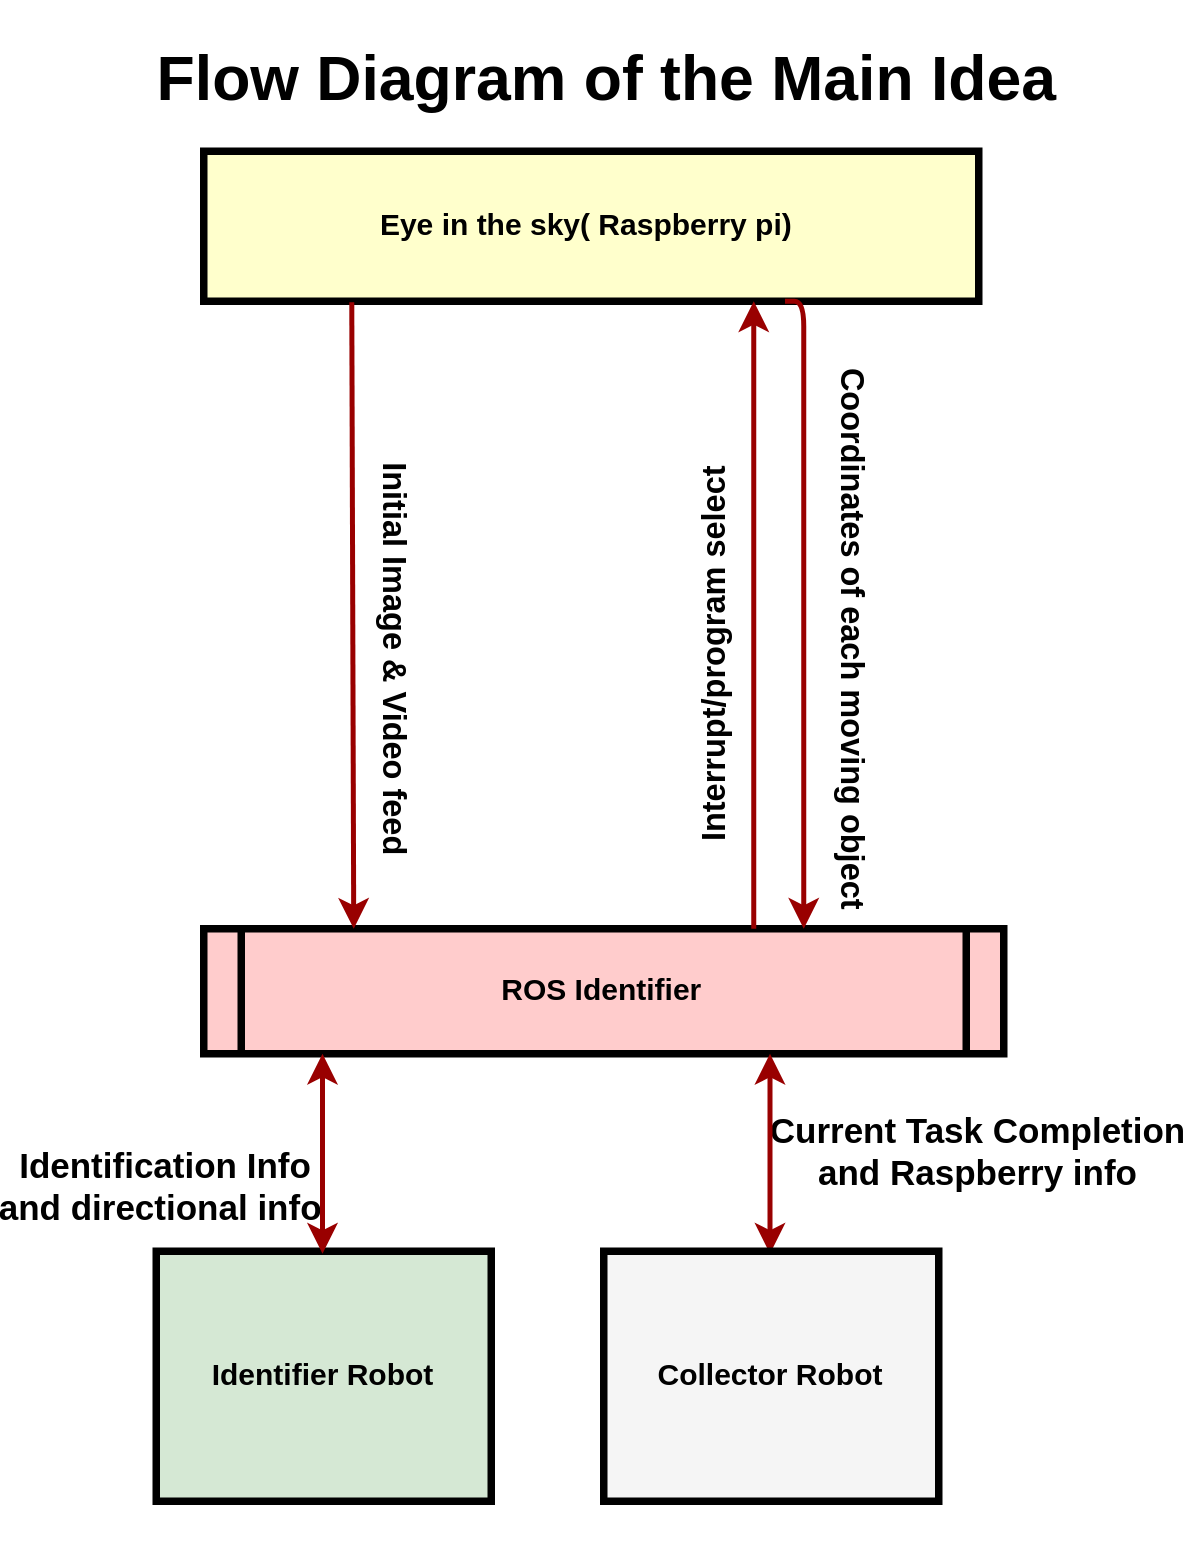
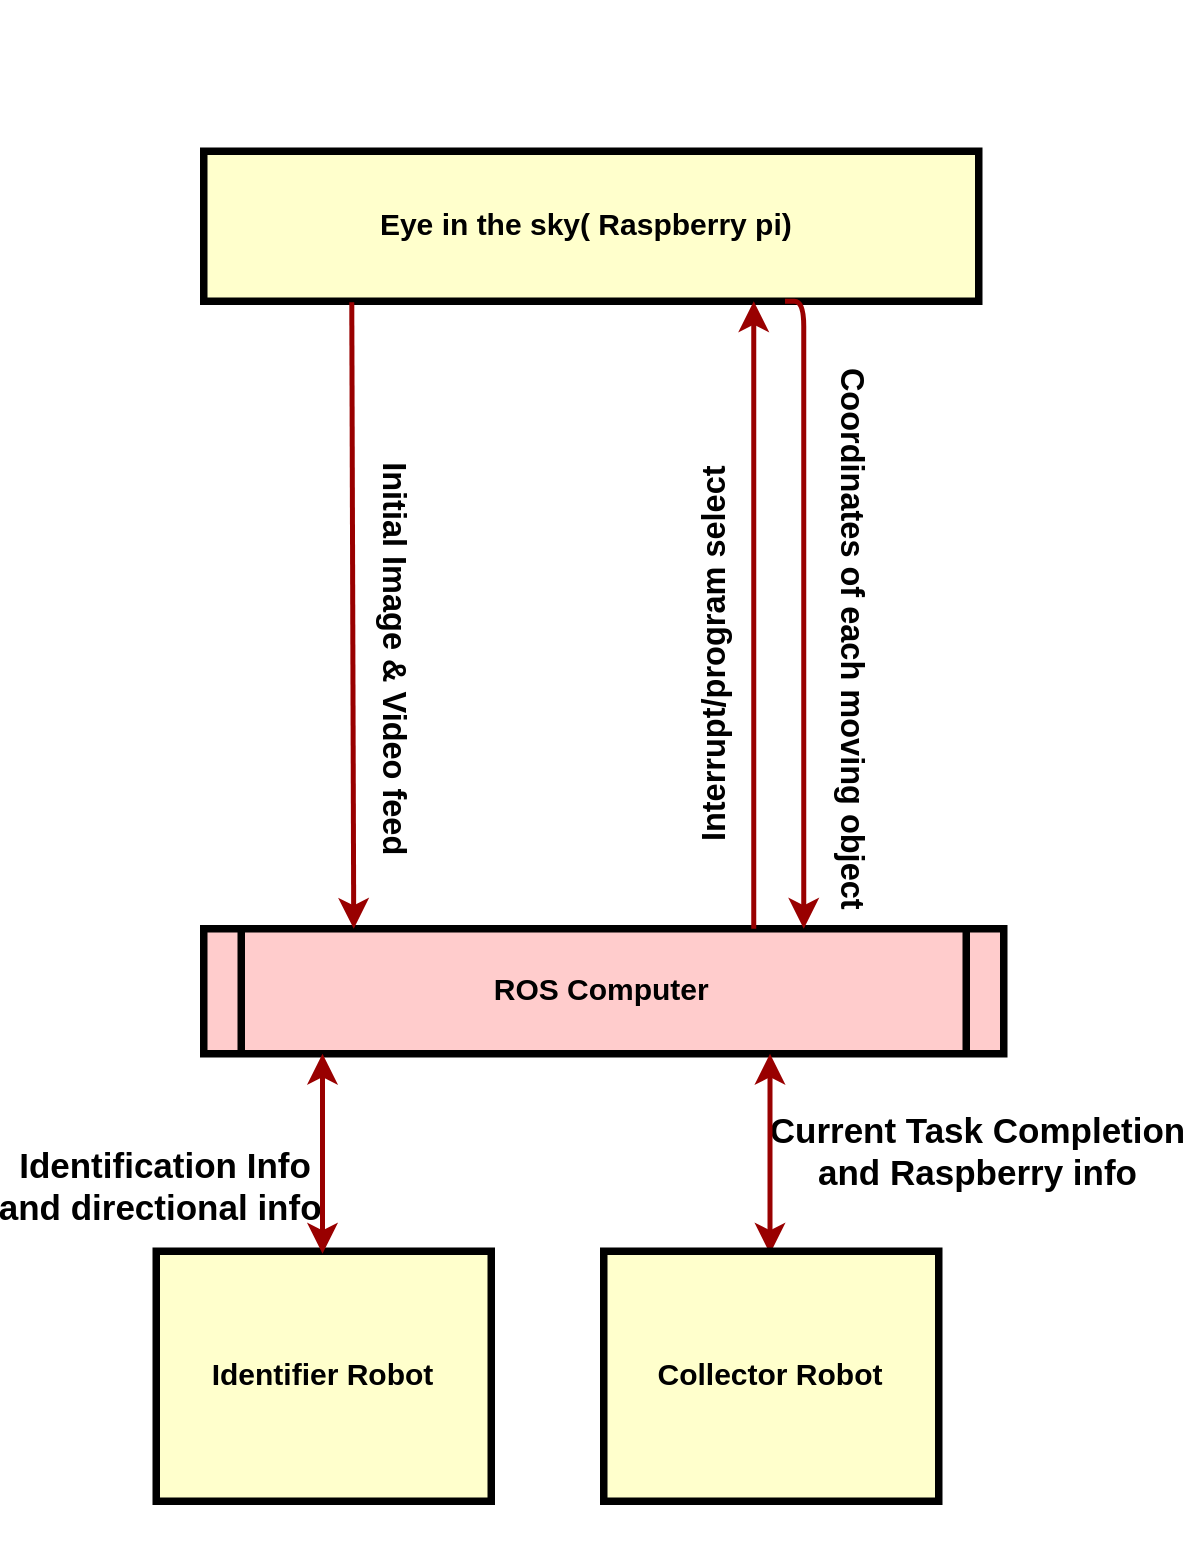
node "Flow Diagram of the Main Idea": removed
node "ROS Identifier": label "ROS Identifier" -> "ROS Computer"
node "Identifier Robot": fillcolor #d5e8d4 -> #ffffcc
node "Collector Robot": fillcolor #f5f5f5 -> #ffffcc
